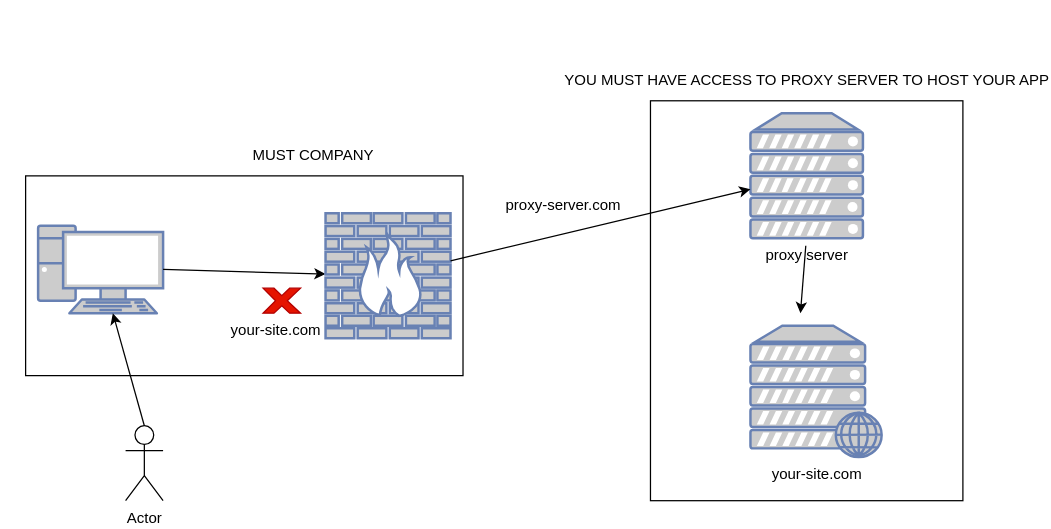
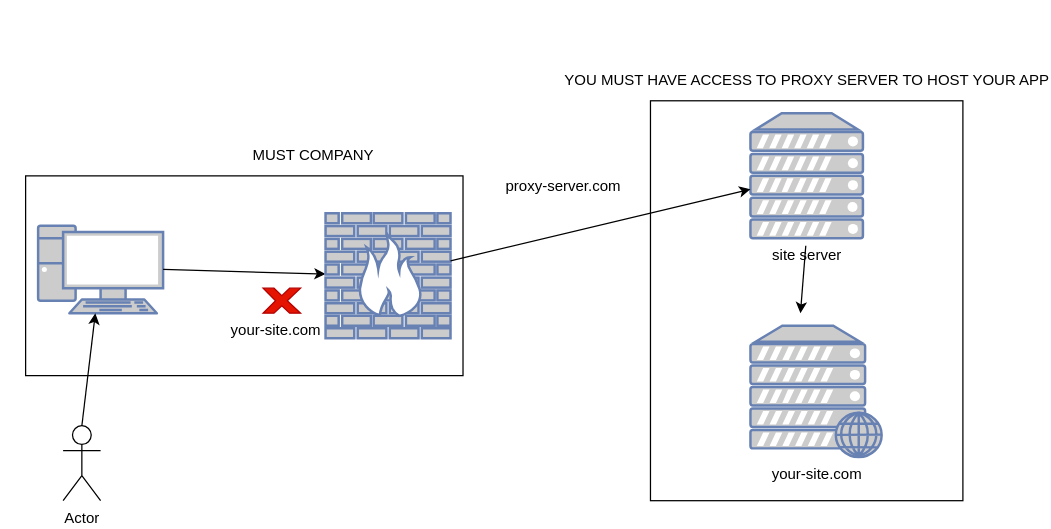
node "proxy-server.com": moved (563, 151) -> (563, 132)
node "proxy server": label "proxy server" -> "site server"
node "Actor": moved (144, 463) -> (82, 463)
